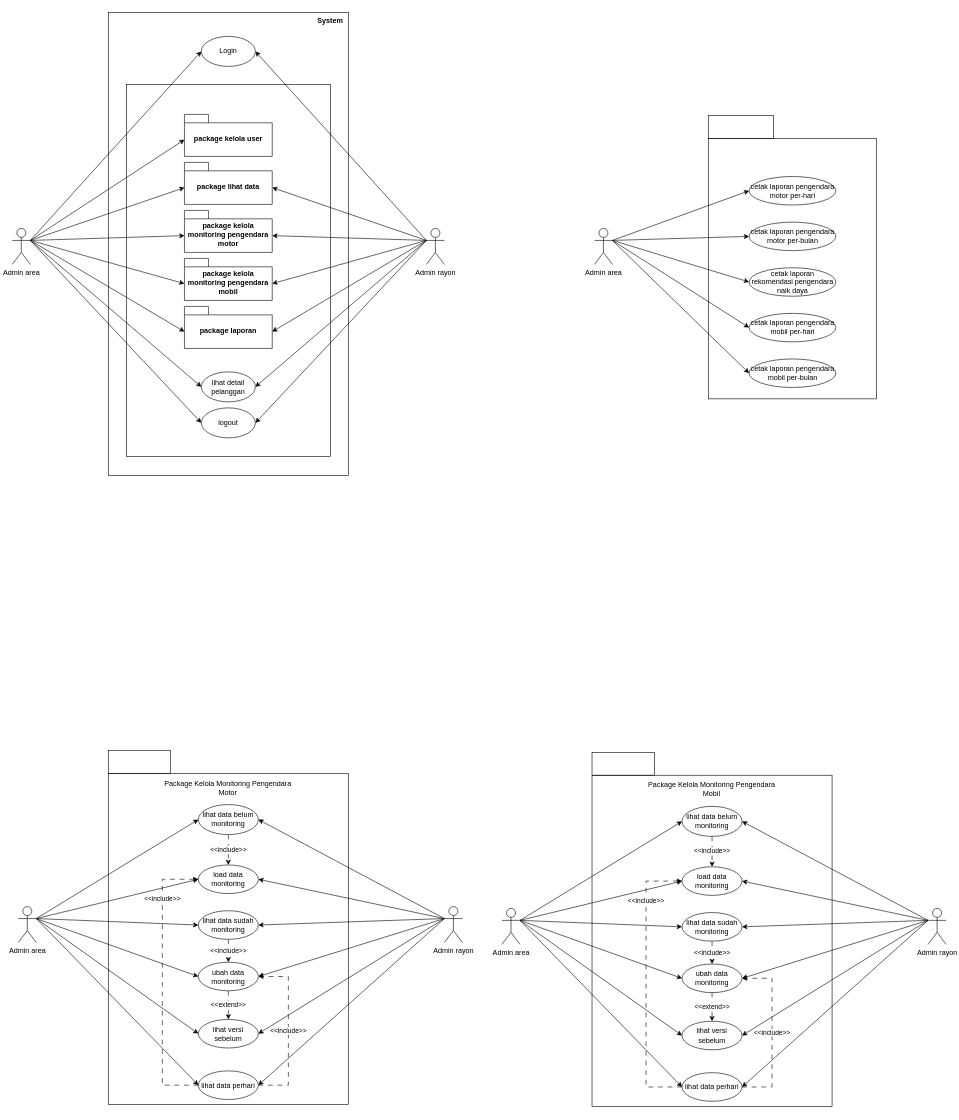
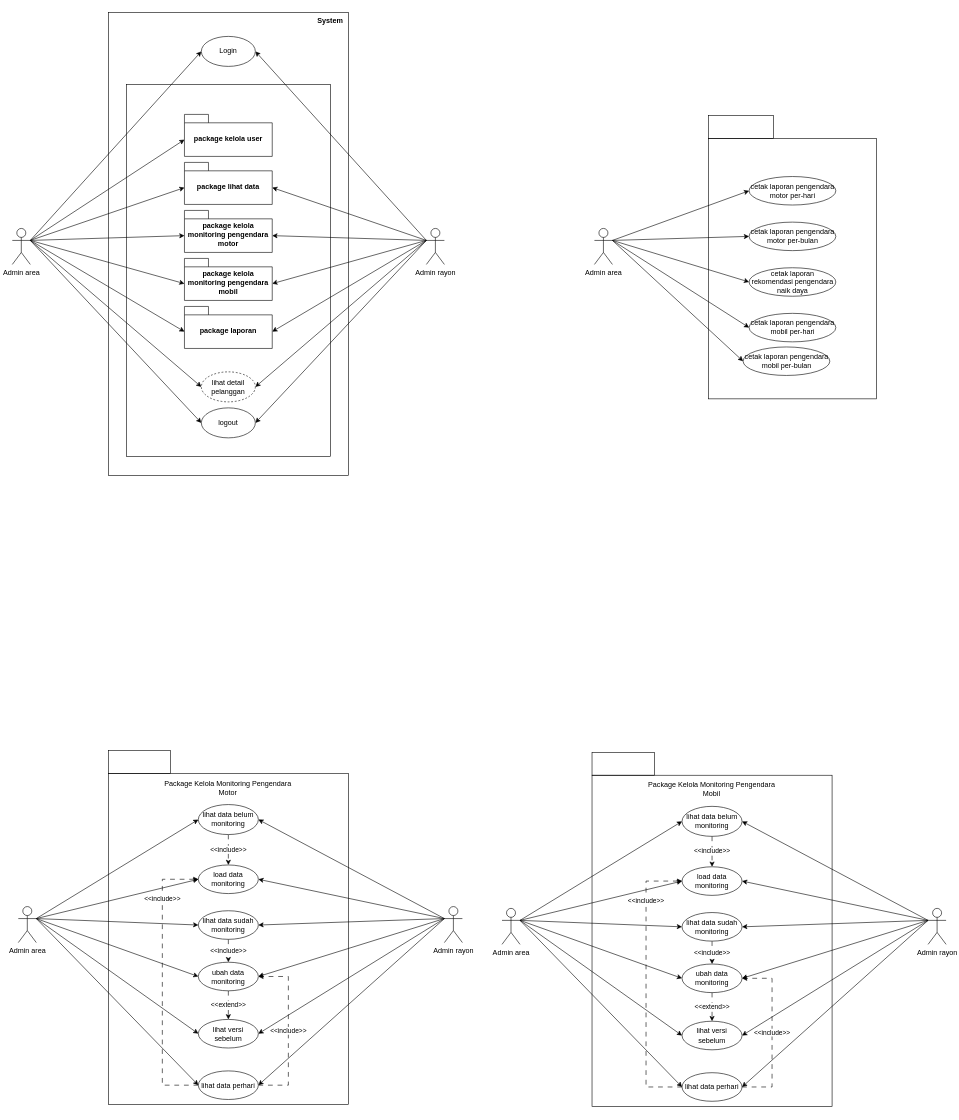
node "cetak laporan pengendara mobil per-bulan": moved (792, 373) -> (786, 361)
node "lihat detail pelanggan": style solid -> dashed
